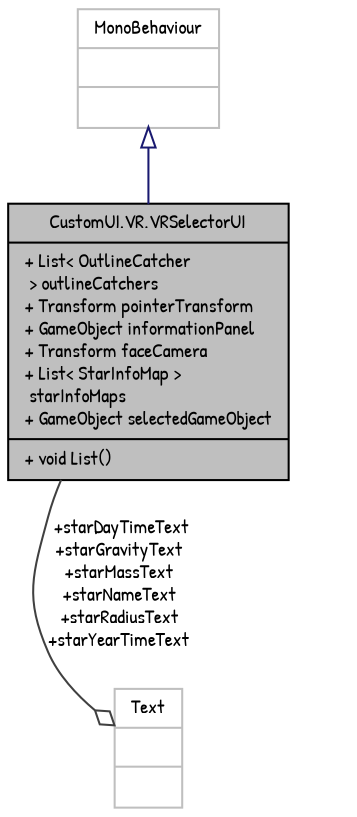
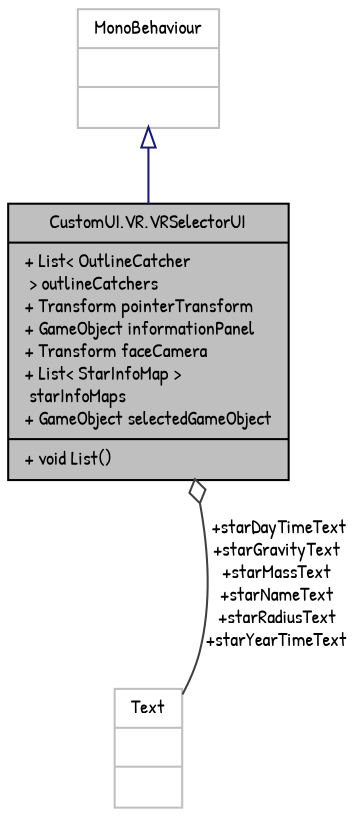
edge "CustomUI.VR.VRSelectorUI" -> "Text": reversed
